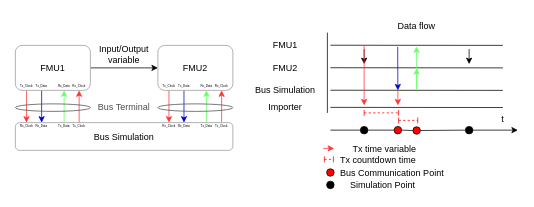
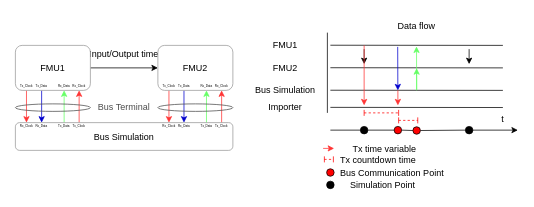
node "Input/Output variable": label "Input/Output variable" -> "Input/Output time"
